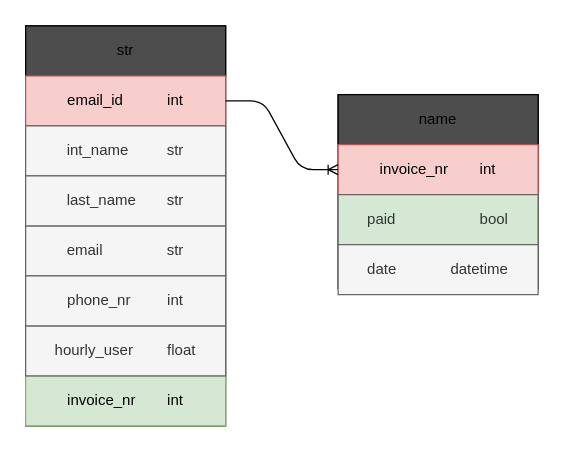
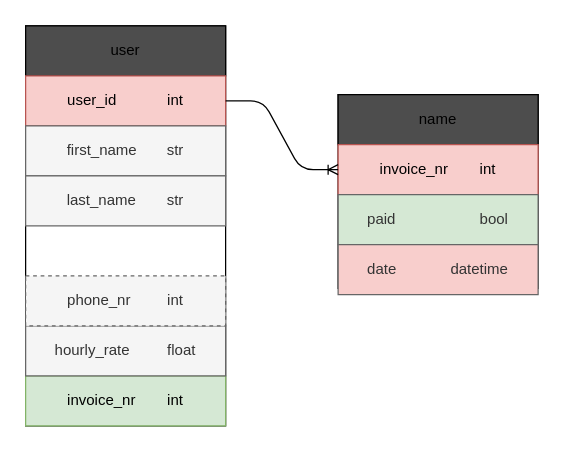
node "str": label "str" -> "user"
node "email_id int": label "email_id int" -> "user_id int"
node "int_name str": label "int_name str" -> "first_name str"
node "email str": removed
node "date datetime": fillcolor #f5f5f5 -> #f8cecc
node "phone_nr int": style solid -> dashed
node "hourly_user float": label "hourly_user float" -> "hourly_rate float"
